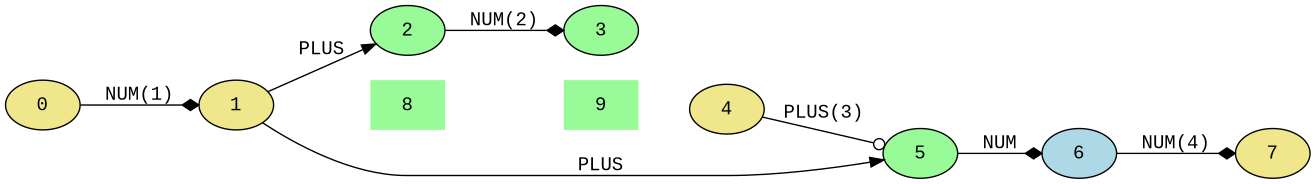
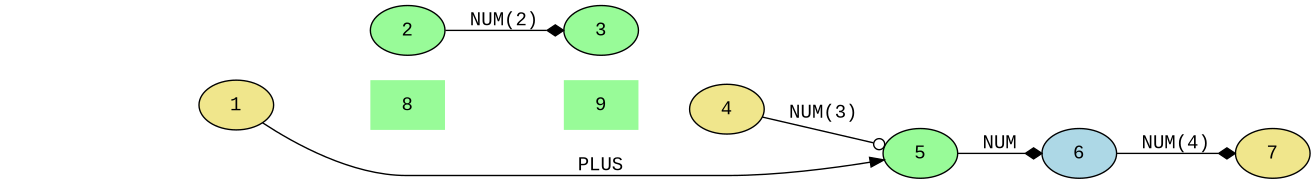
edge "1" -> "2": removed, label "PLUS"
node "0": removed
edge "4" -> "5": label "PLUS(3)" -> "NUM(3)"
